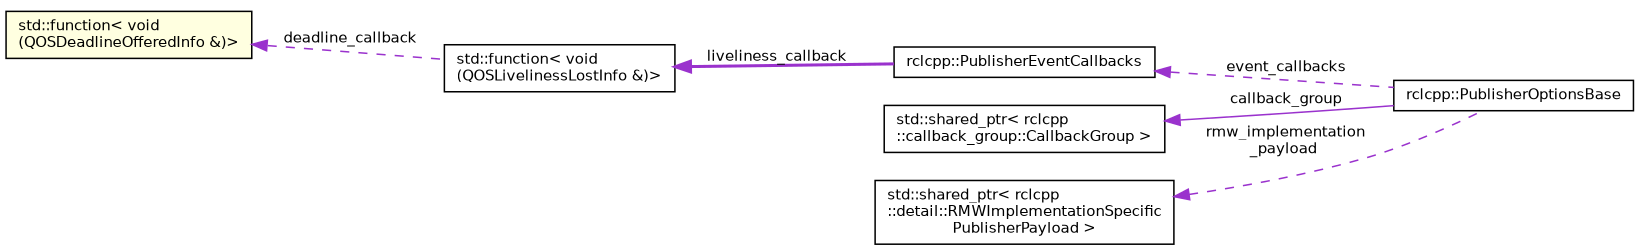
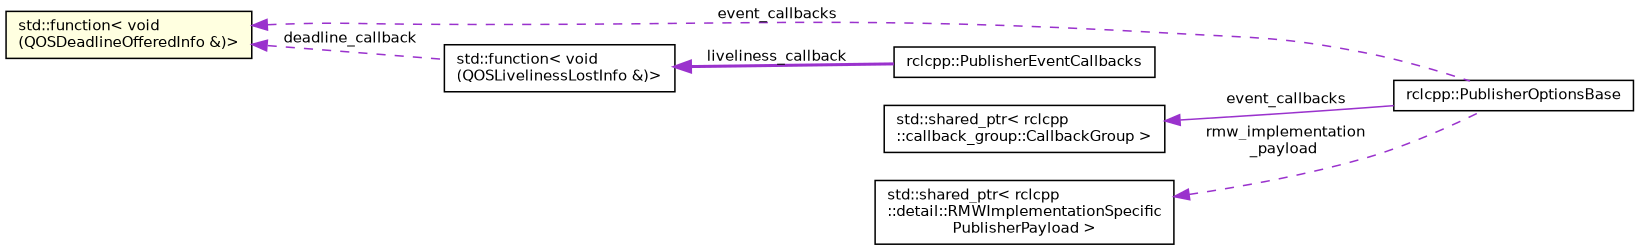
edge "rclcpp::PublisherOptionsBase" -> "rclcpp::PublisherEventCallbacks": now "rclcpp::PublisherOptionsBase" -> "std::function< void (QOSDeadlineOfferedInfo &)>"
edge "rclcpp::PublisherOptionsBase" -> "std::shared_ptr< rclcpp ::callback_group::CallbackGroup >": label " callback_group" -> " event_callbacks"
